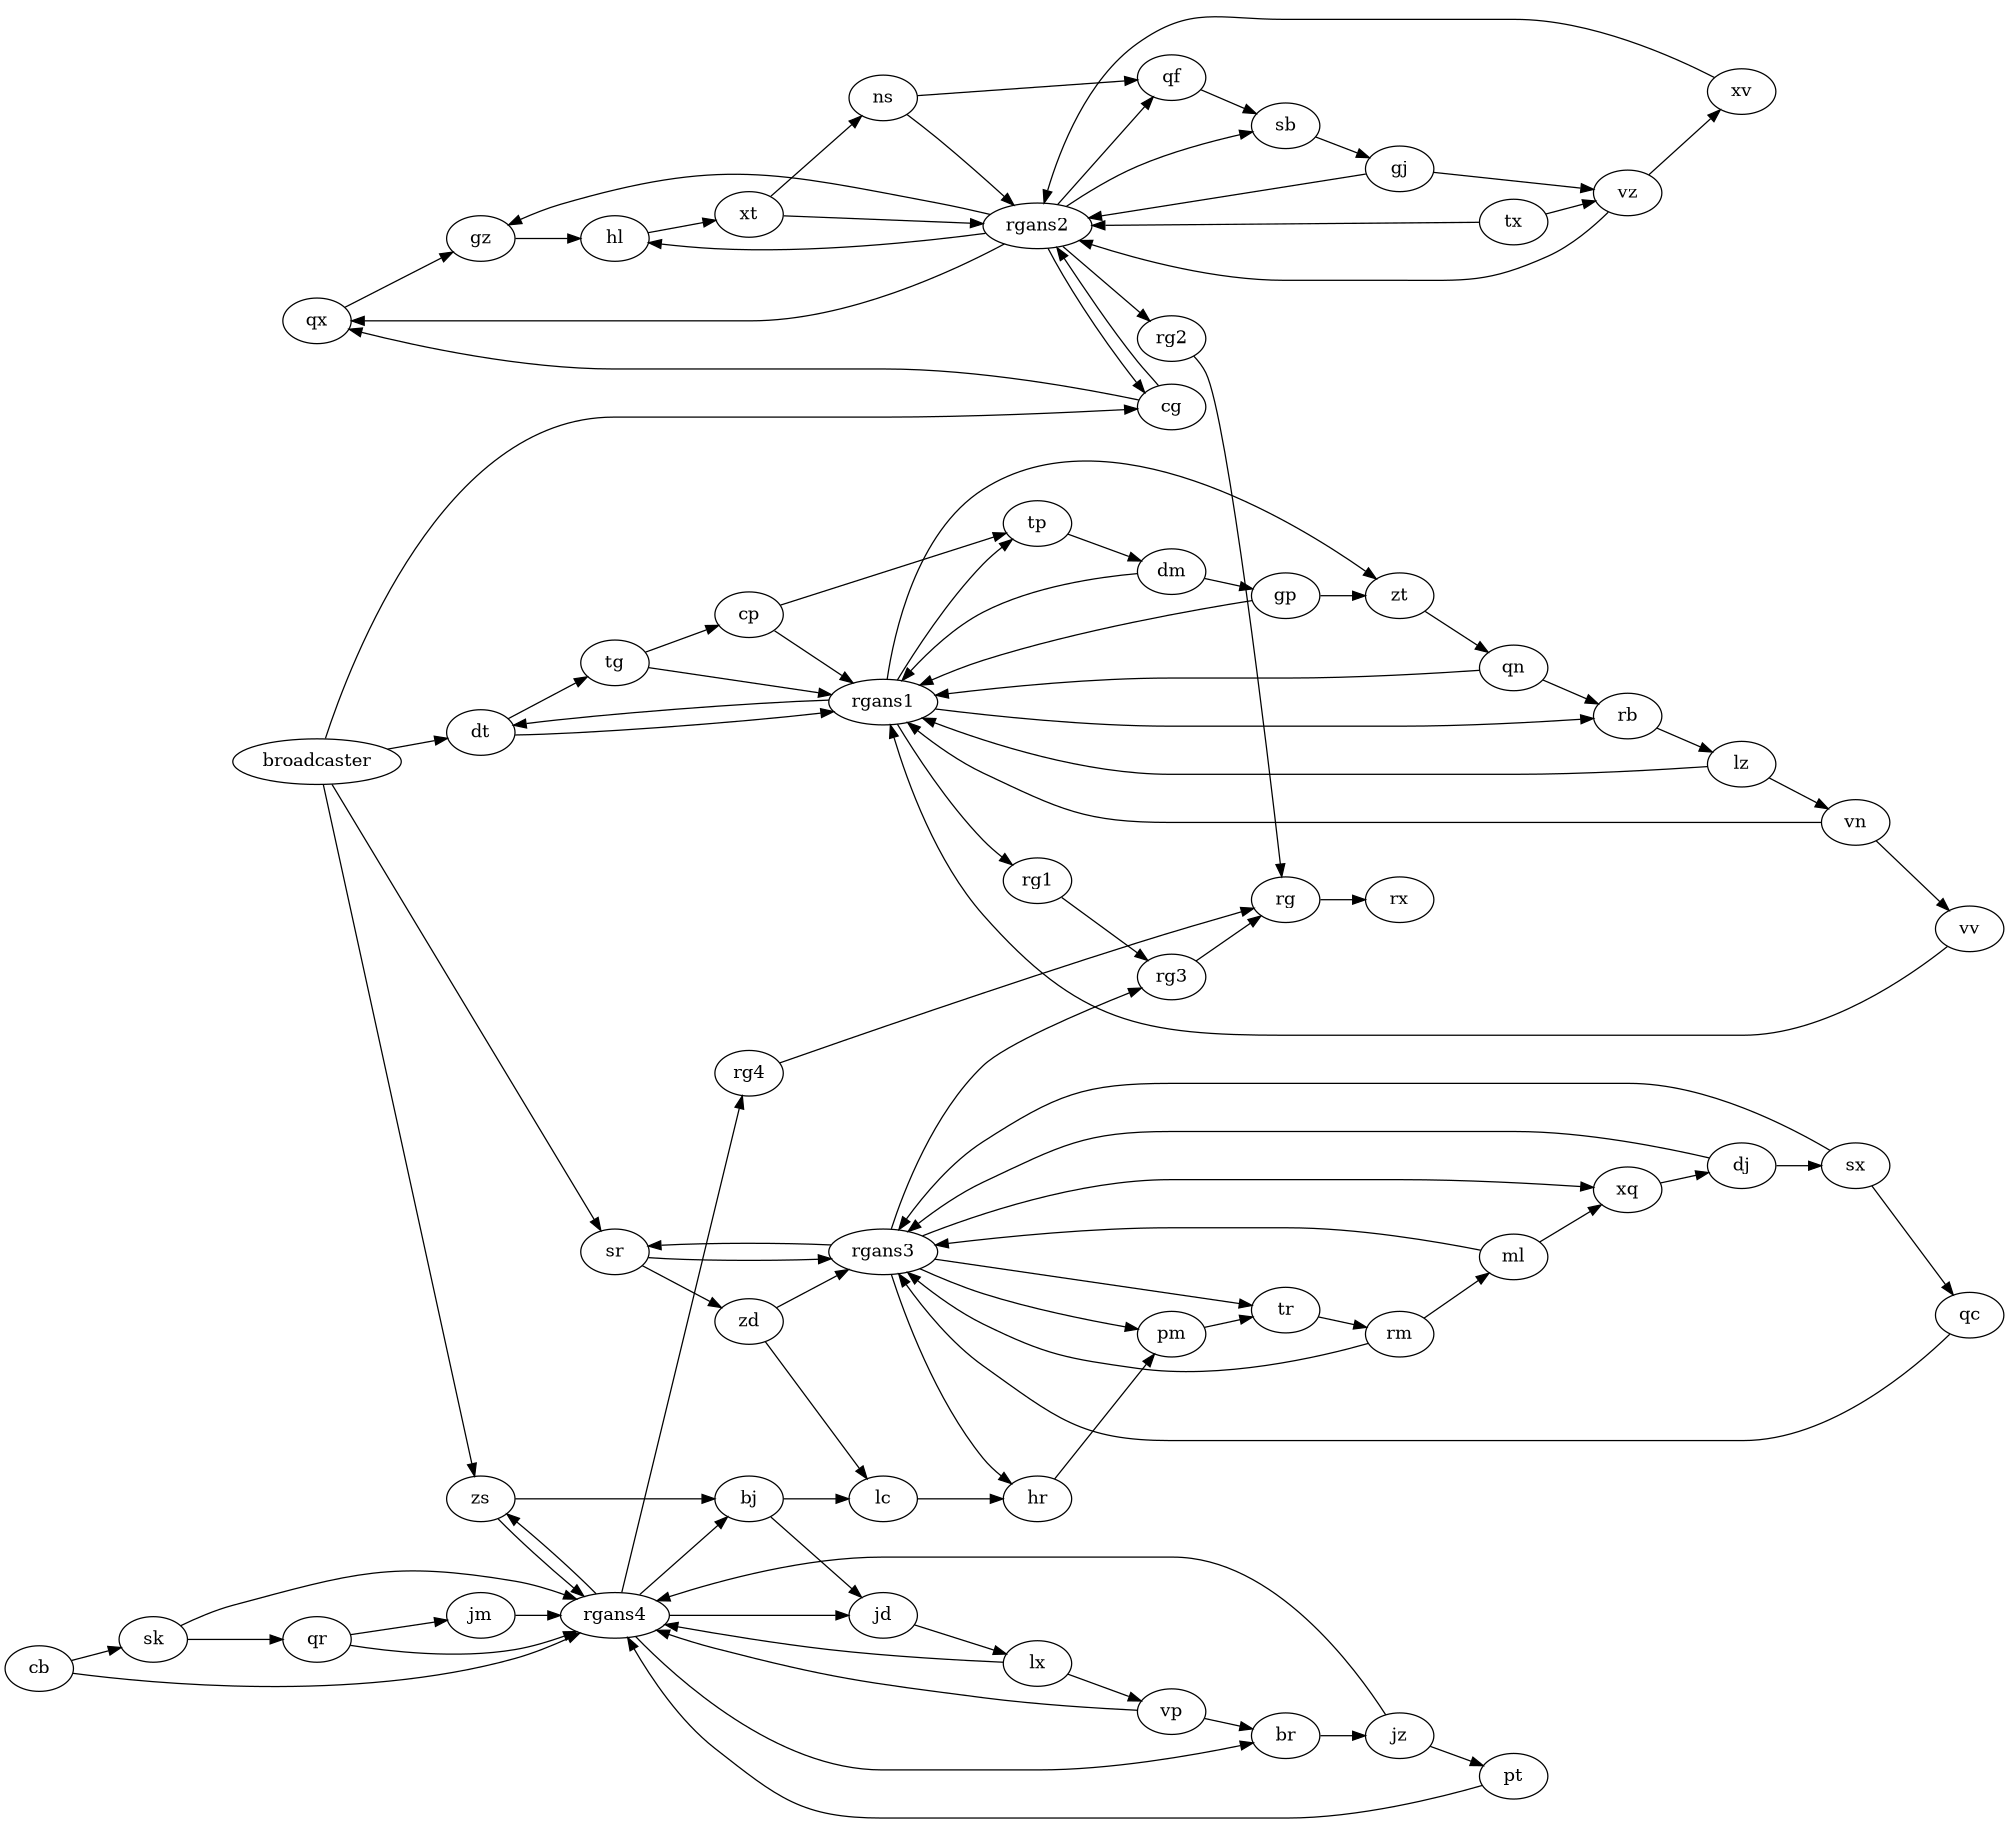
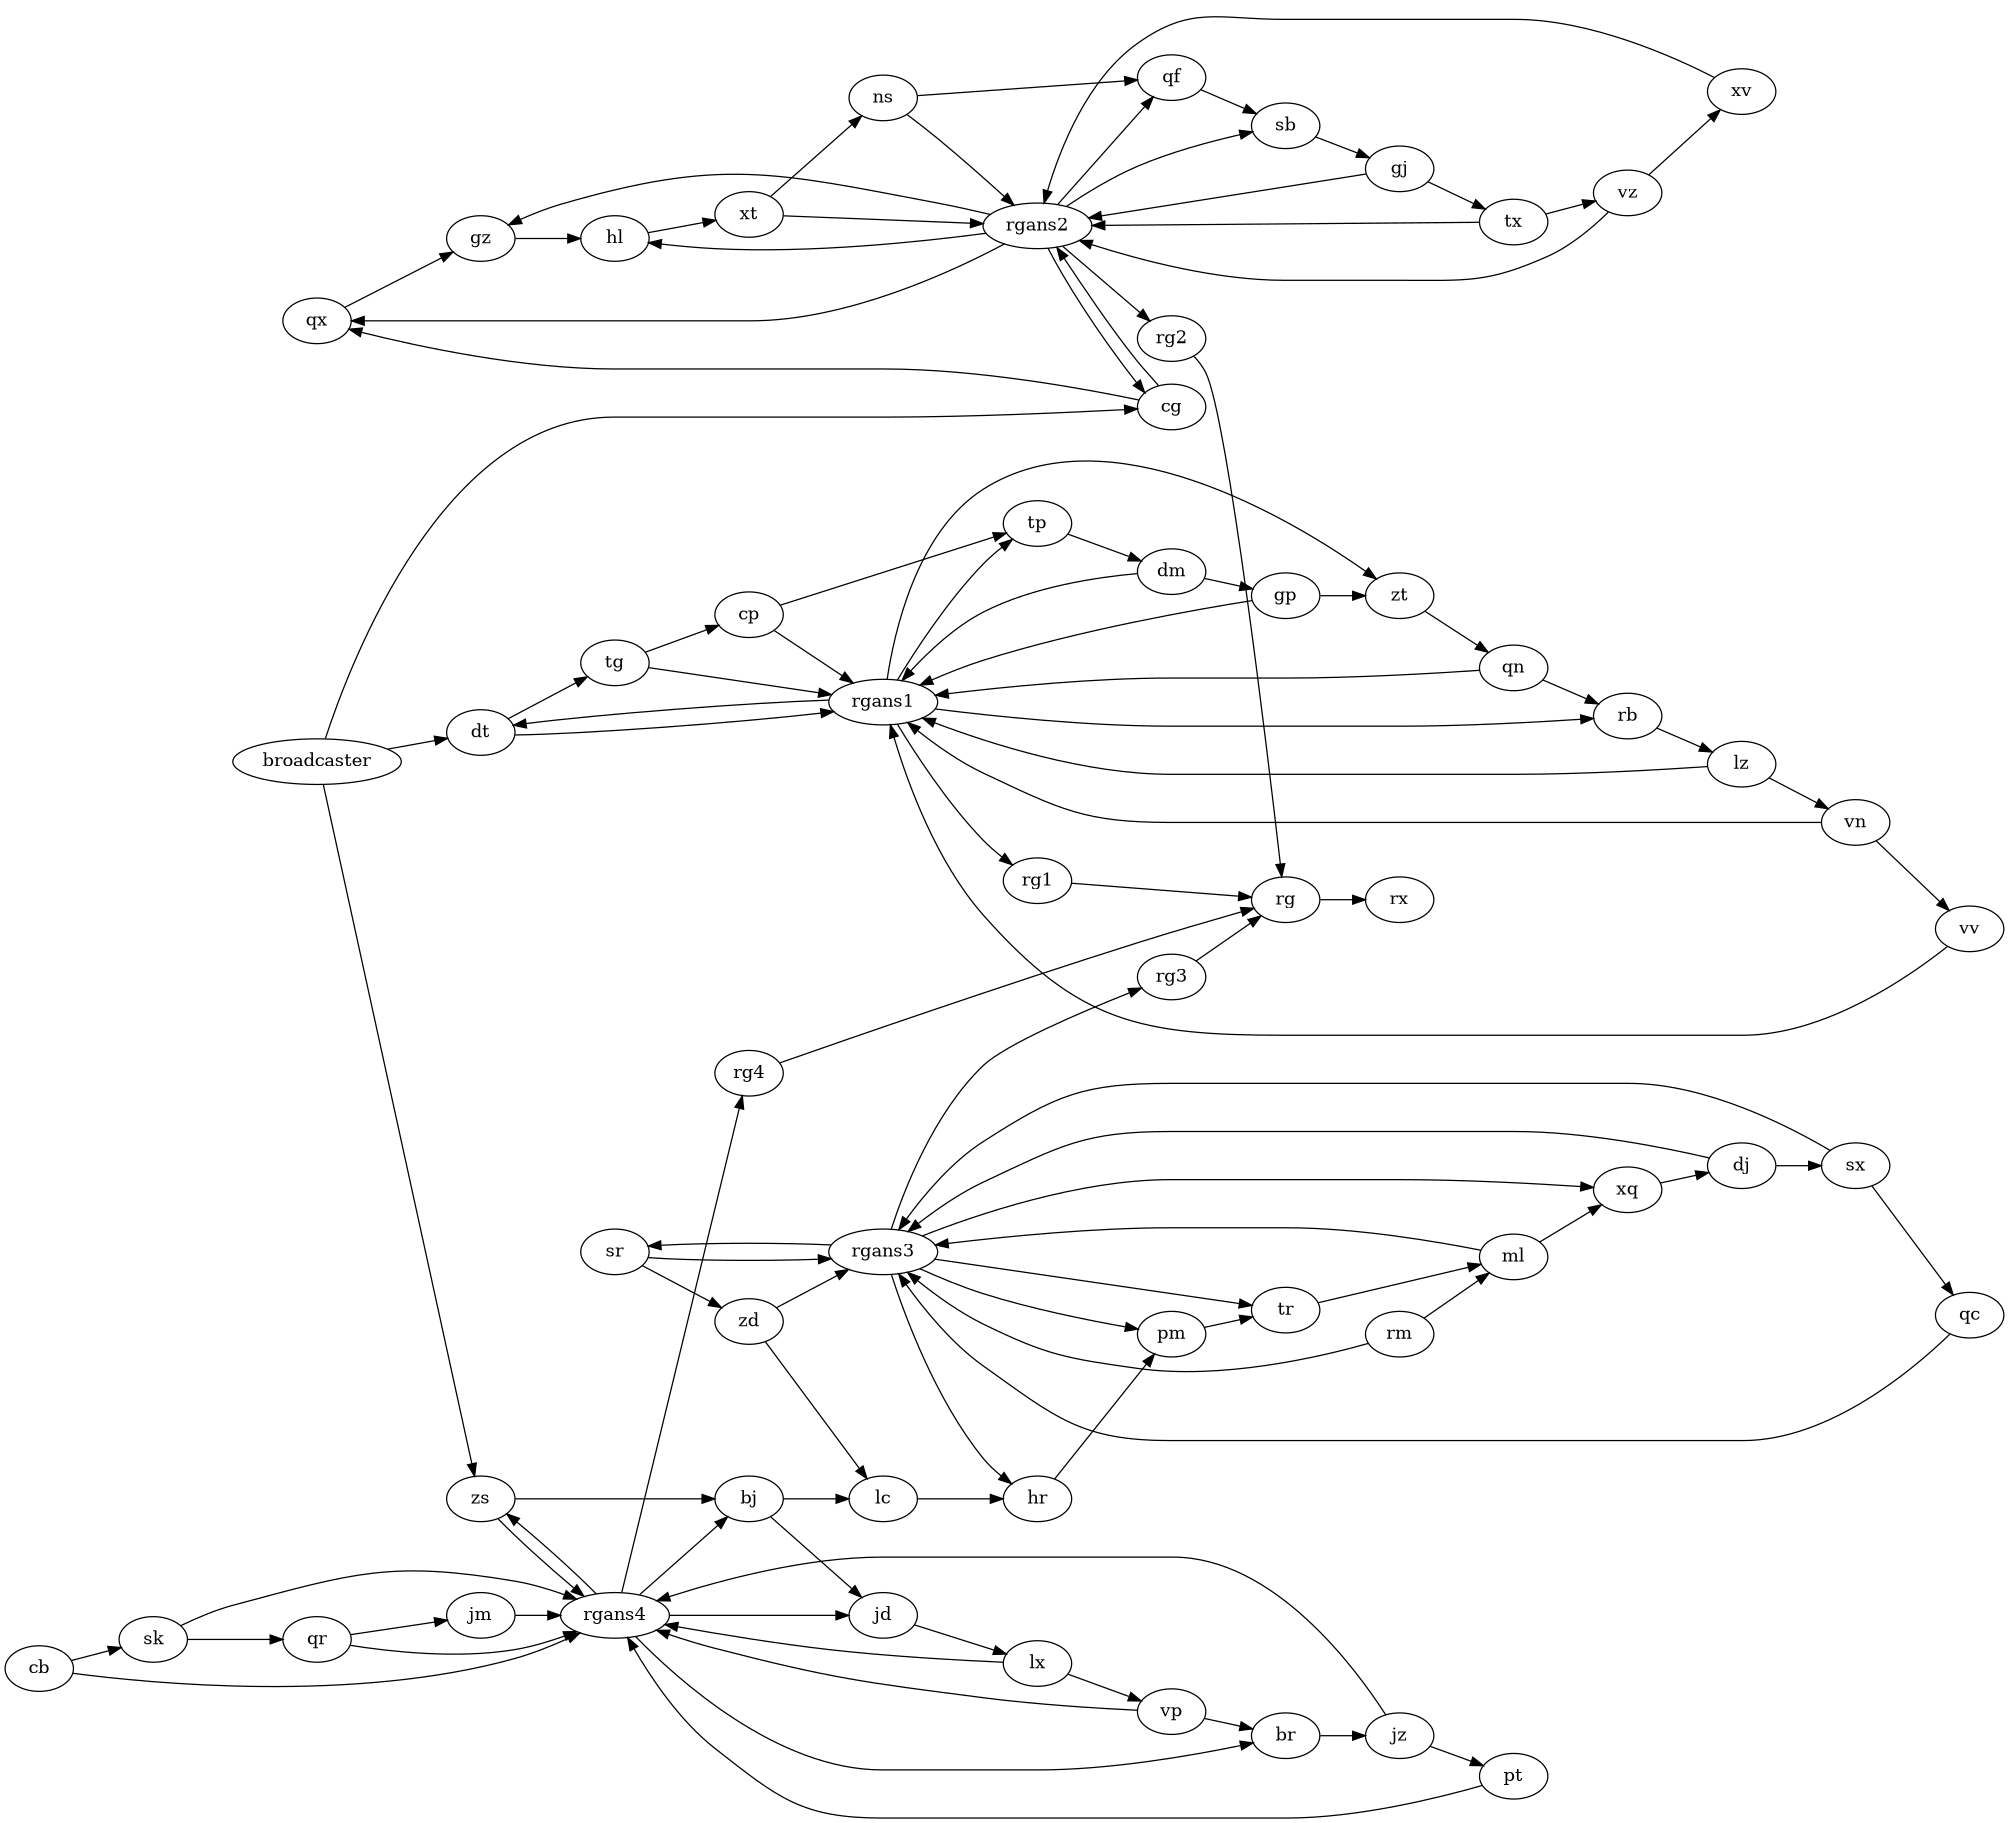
edge "gj" -> "vz": now "gj" -> "tx"
edge "rg1" -> "rg3": now "rg1" -> "rg"
edge "broadcaster" -> "sr": removed
edge "tr" -> "rm": now "tr" -> "ml"
